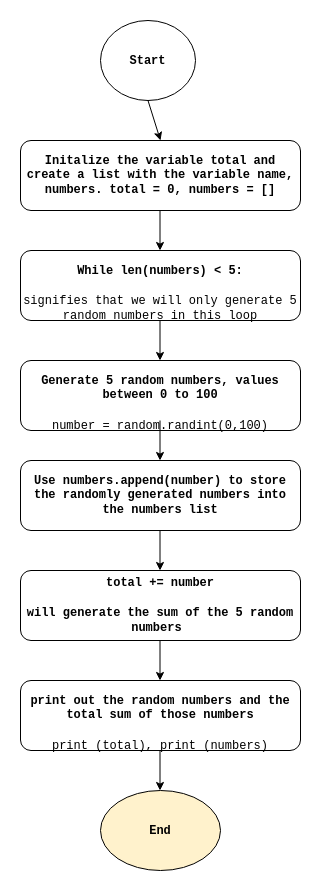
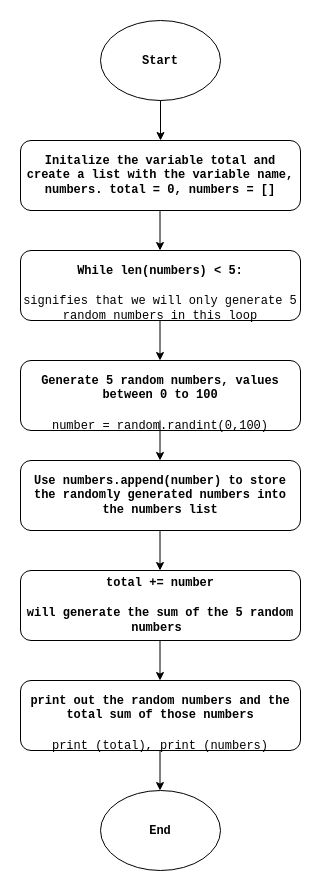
node "Start": size 95x80 -> 120x80
node "End": fillcolor #fff2cc -> #ffffff
